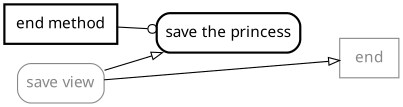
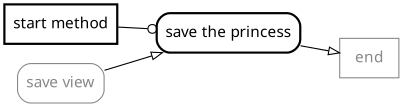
node "end method": label "end method" -> "start method"
edge "save view" -> "end": now "save the princess" -> "end"
